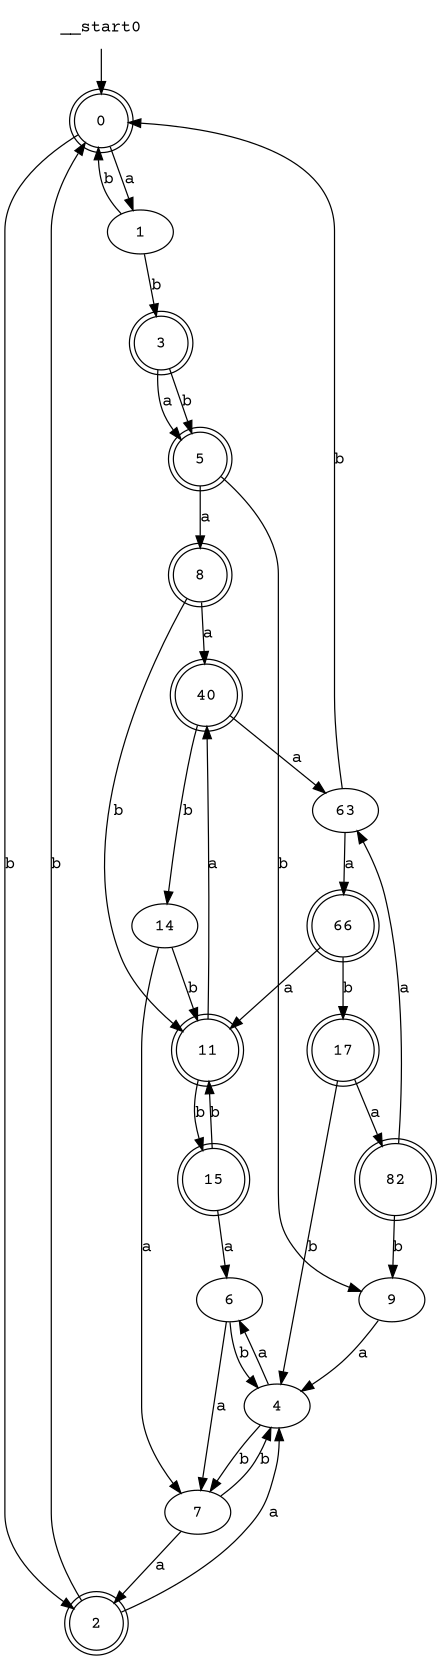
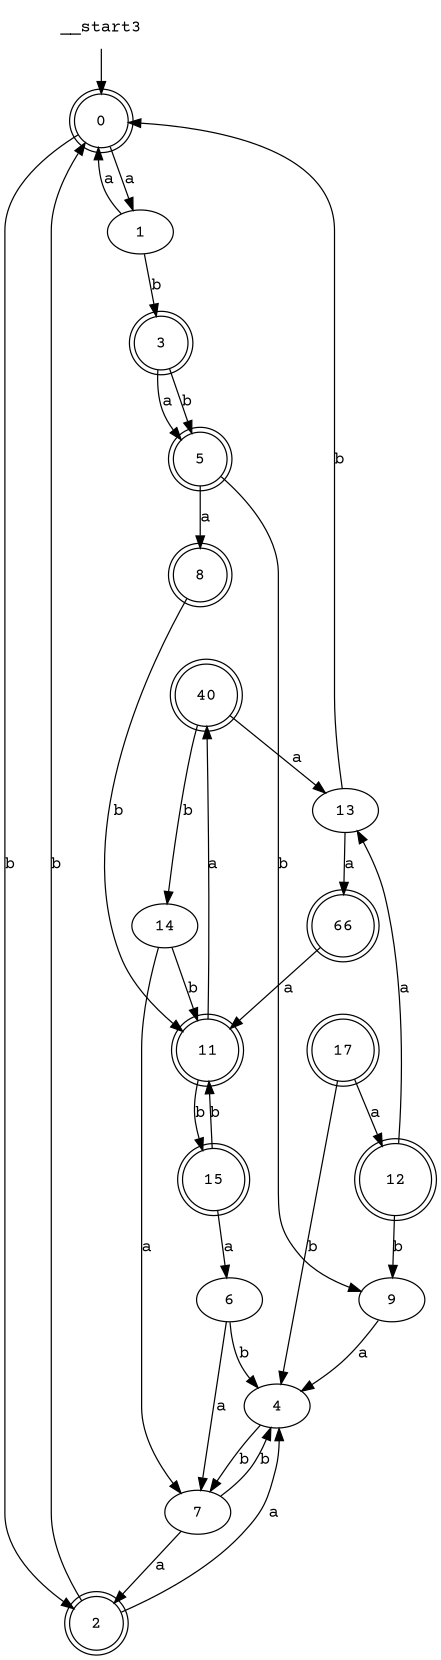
node "__start0": label "__start0" -> "__start3"
edge "1" -> "0": label "b" -> "a"
edge "8" -> "40": removed, label "a"
node "63": label "63" -> "13"
edge "66" -> "17": removed, label "b"
node "82": label "82" -> "12"
edge "4" -> "6": removed, label "a"
